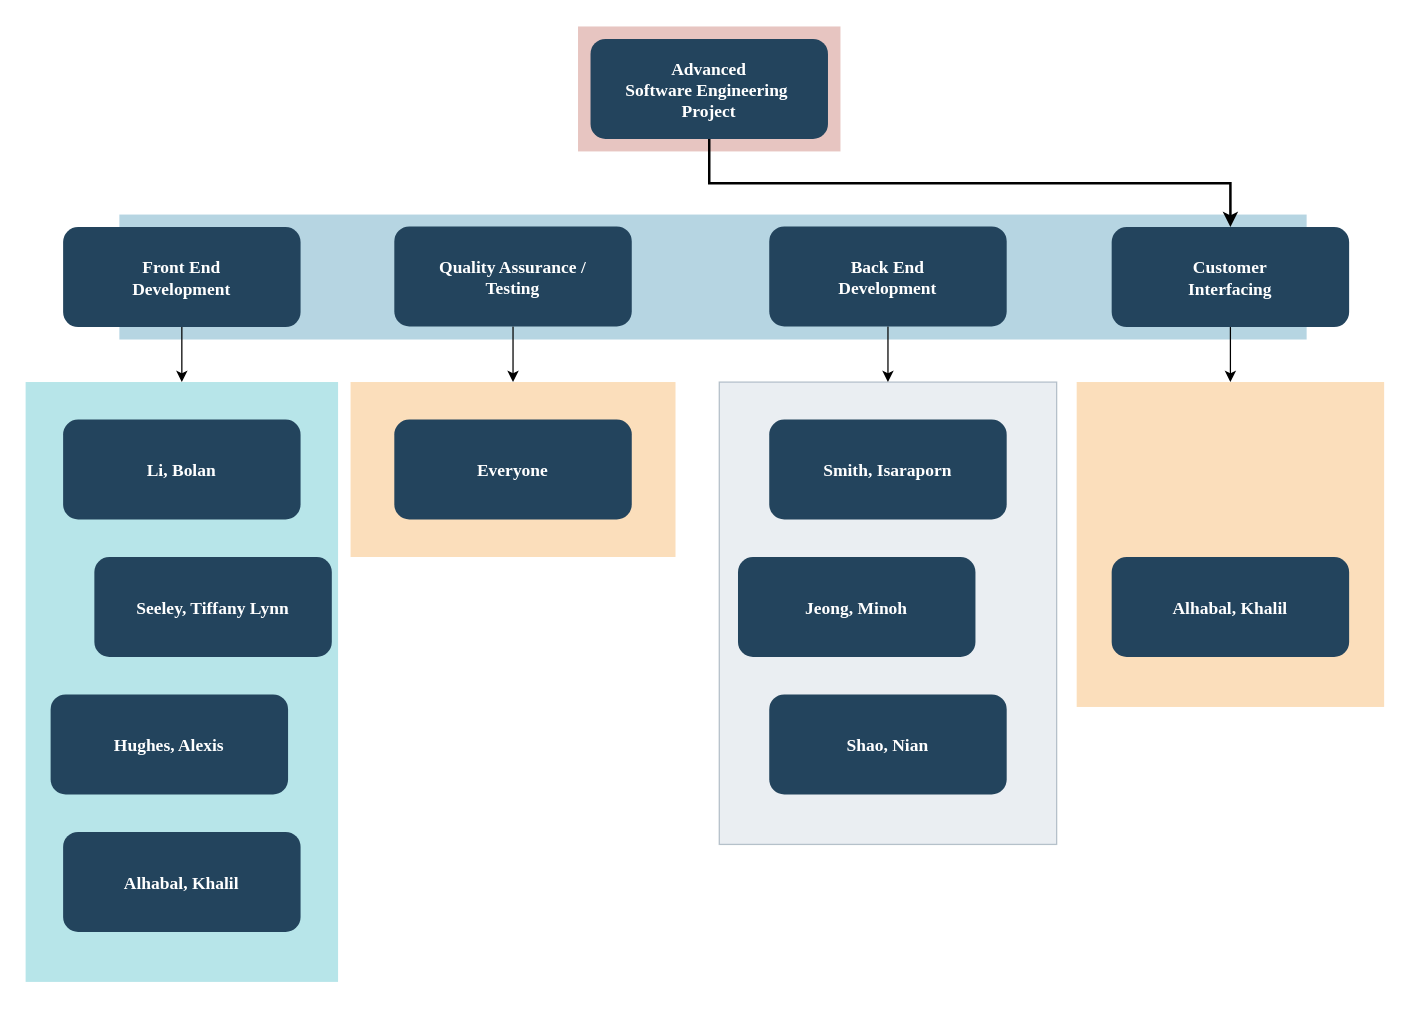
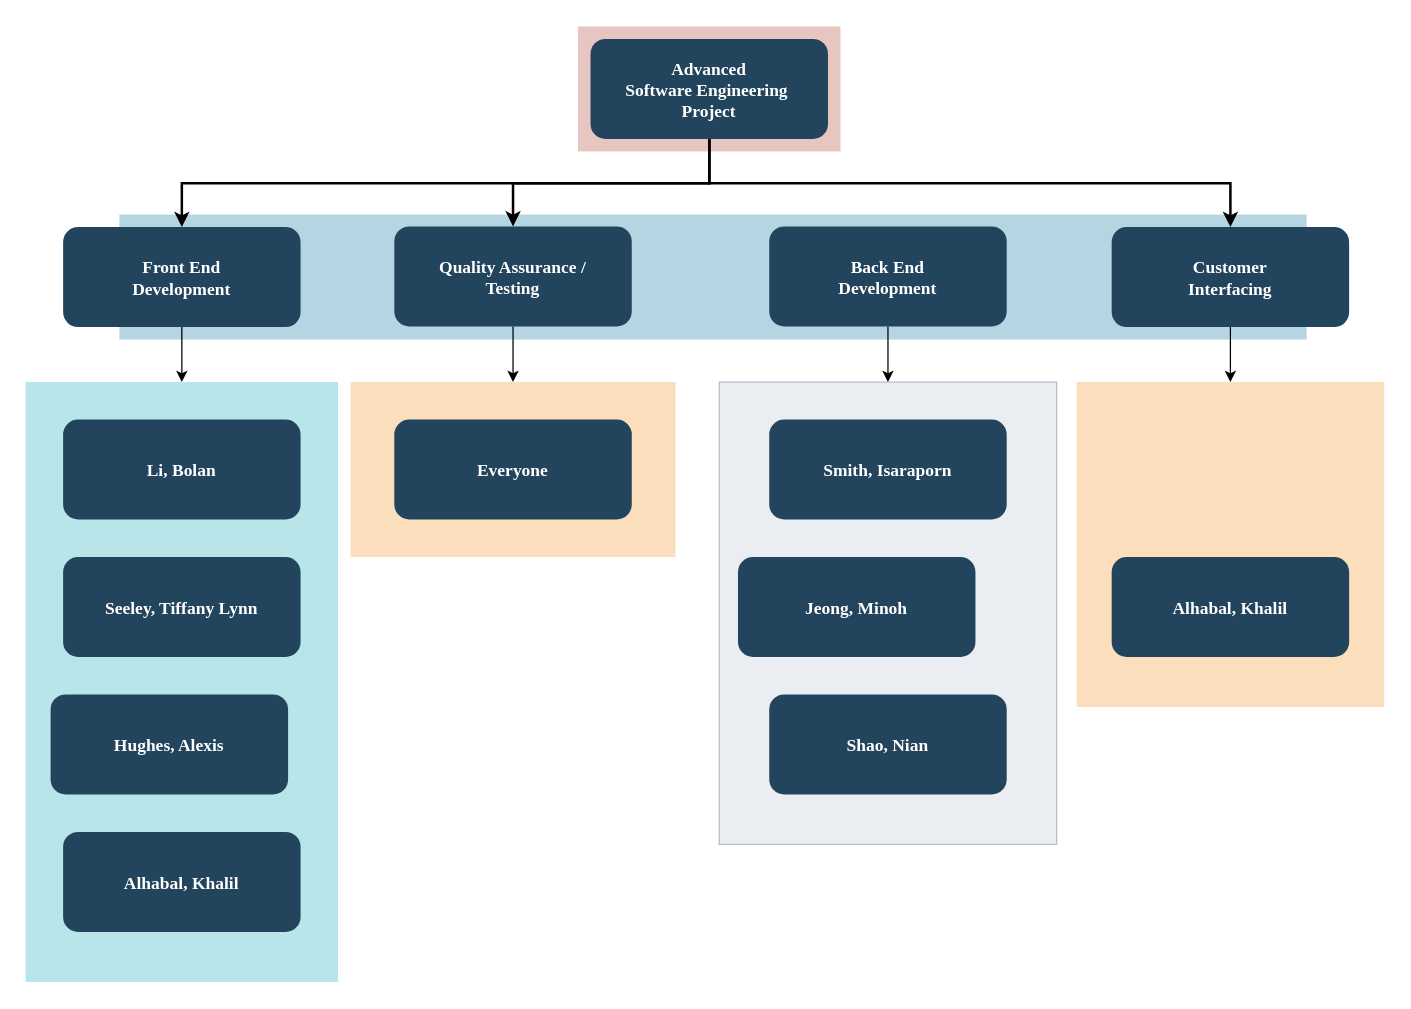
edge "Advanced Software Engineering Project" -> "Front End Development": added
edge "Advanced Software Engineering Project" -> "Quality Assurance / Testing": added
node "Seeley, Tiffany Lynn": moved (213, 607) -> (182, 607)
